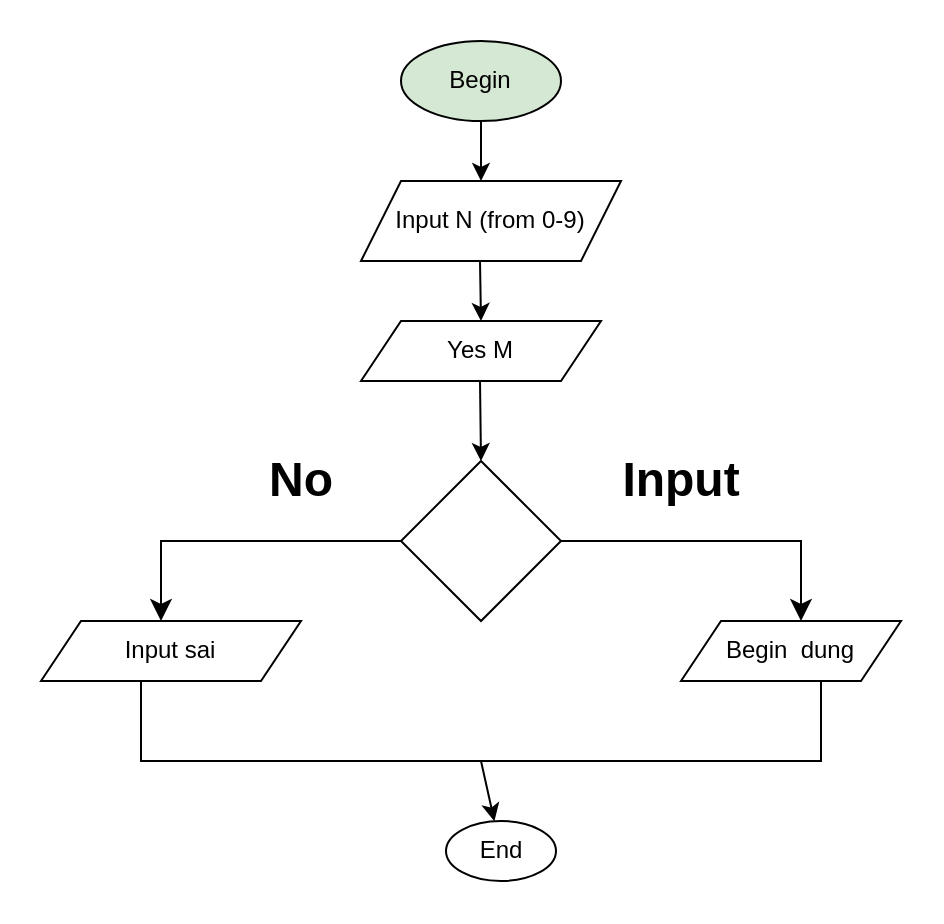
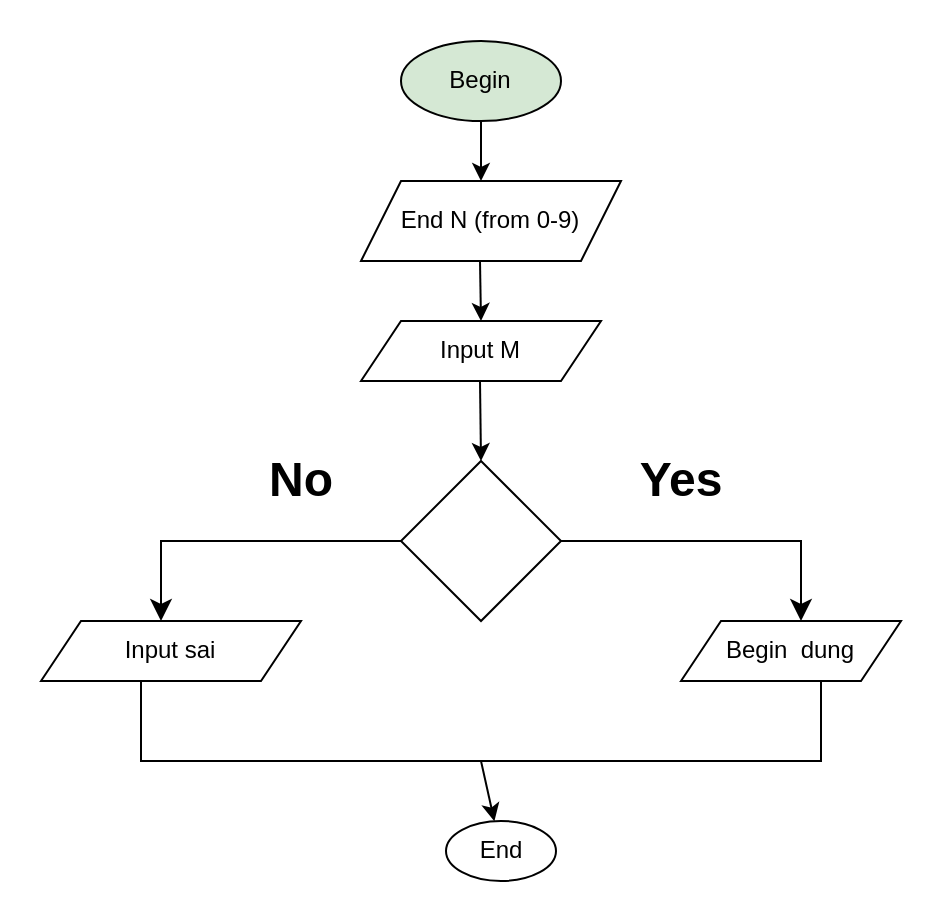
node "Input N (from 0-9)": label "Input N (from 0-9)" -> "End N (from 0-9)"
node "Yes M": label "Yes M" -> "Input M"
node "Input": label "Input" -> "Yes"
